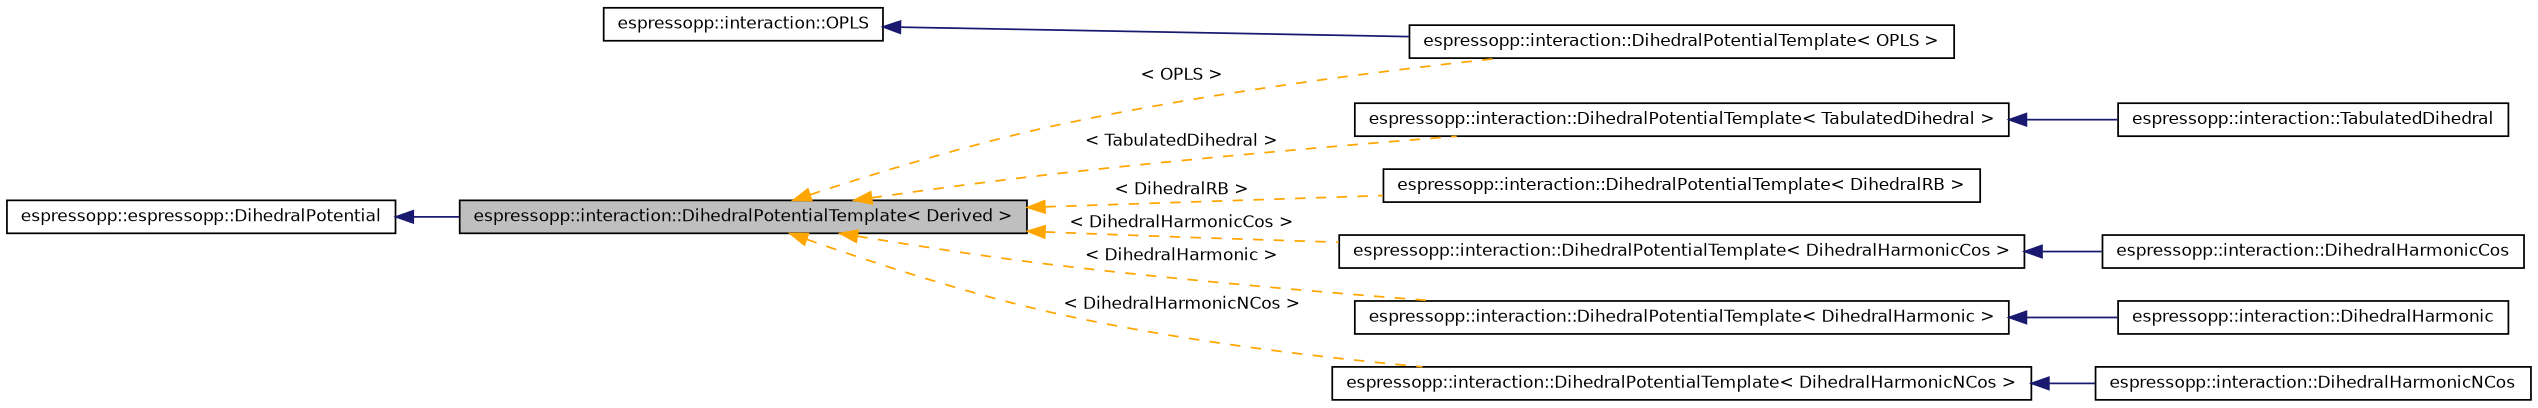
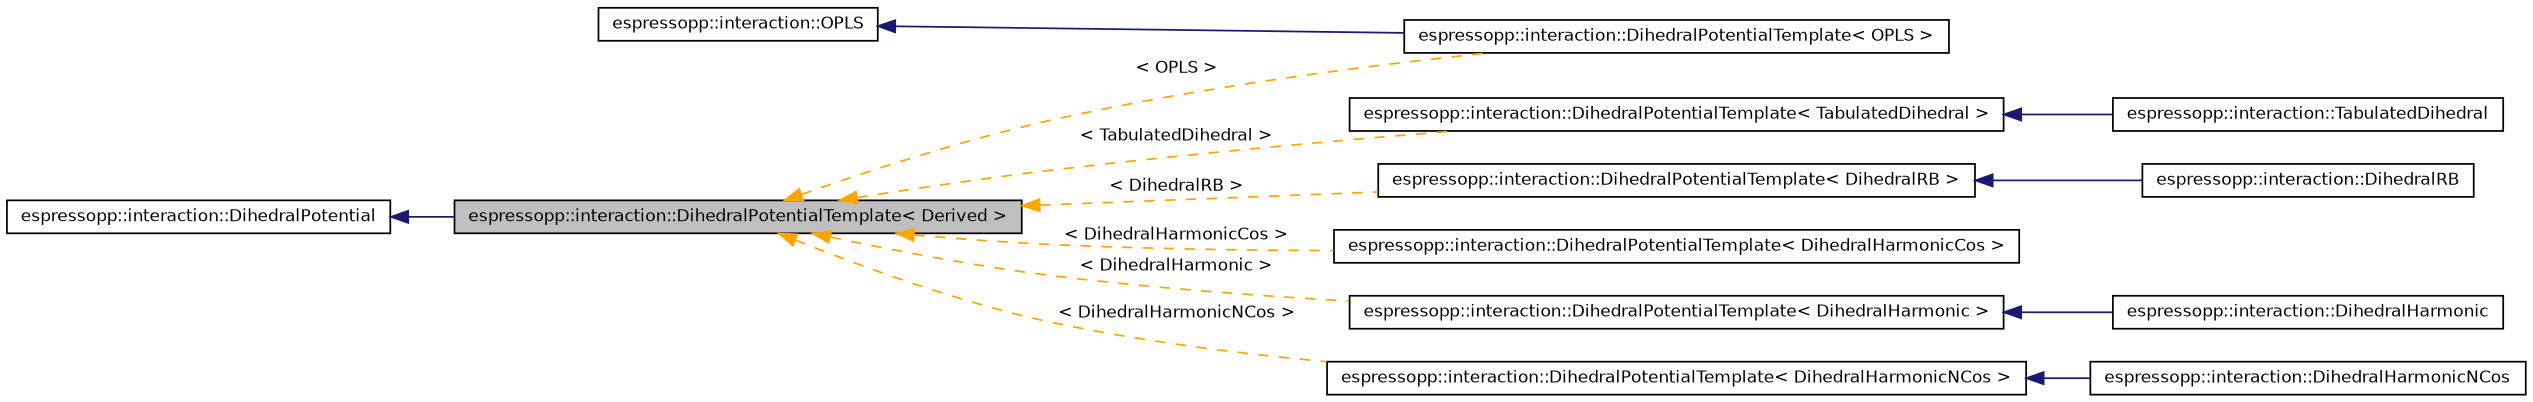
node "espressopp::interaction::DihedralRB": added
node "espressopp::espressopp::DihedralPotential": label "espressopp::espressopp::DihedralPotential" -> "espressopp::interaction::DihedralPotential"
node "espressopp::interaction::DihedralHarmonicCos": removed
